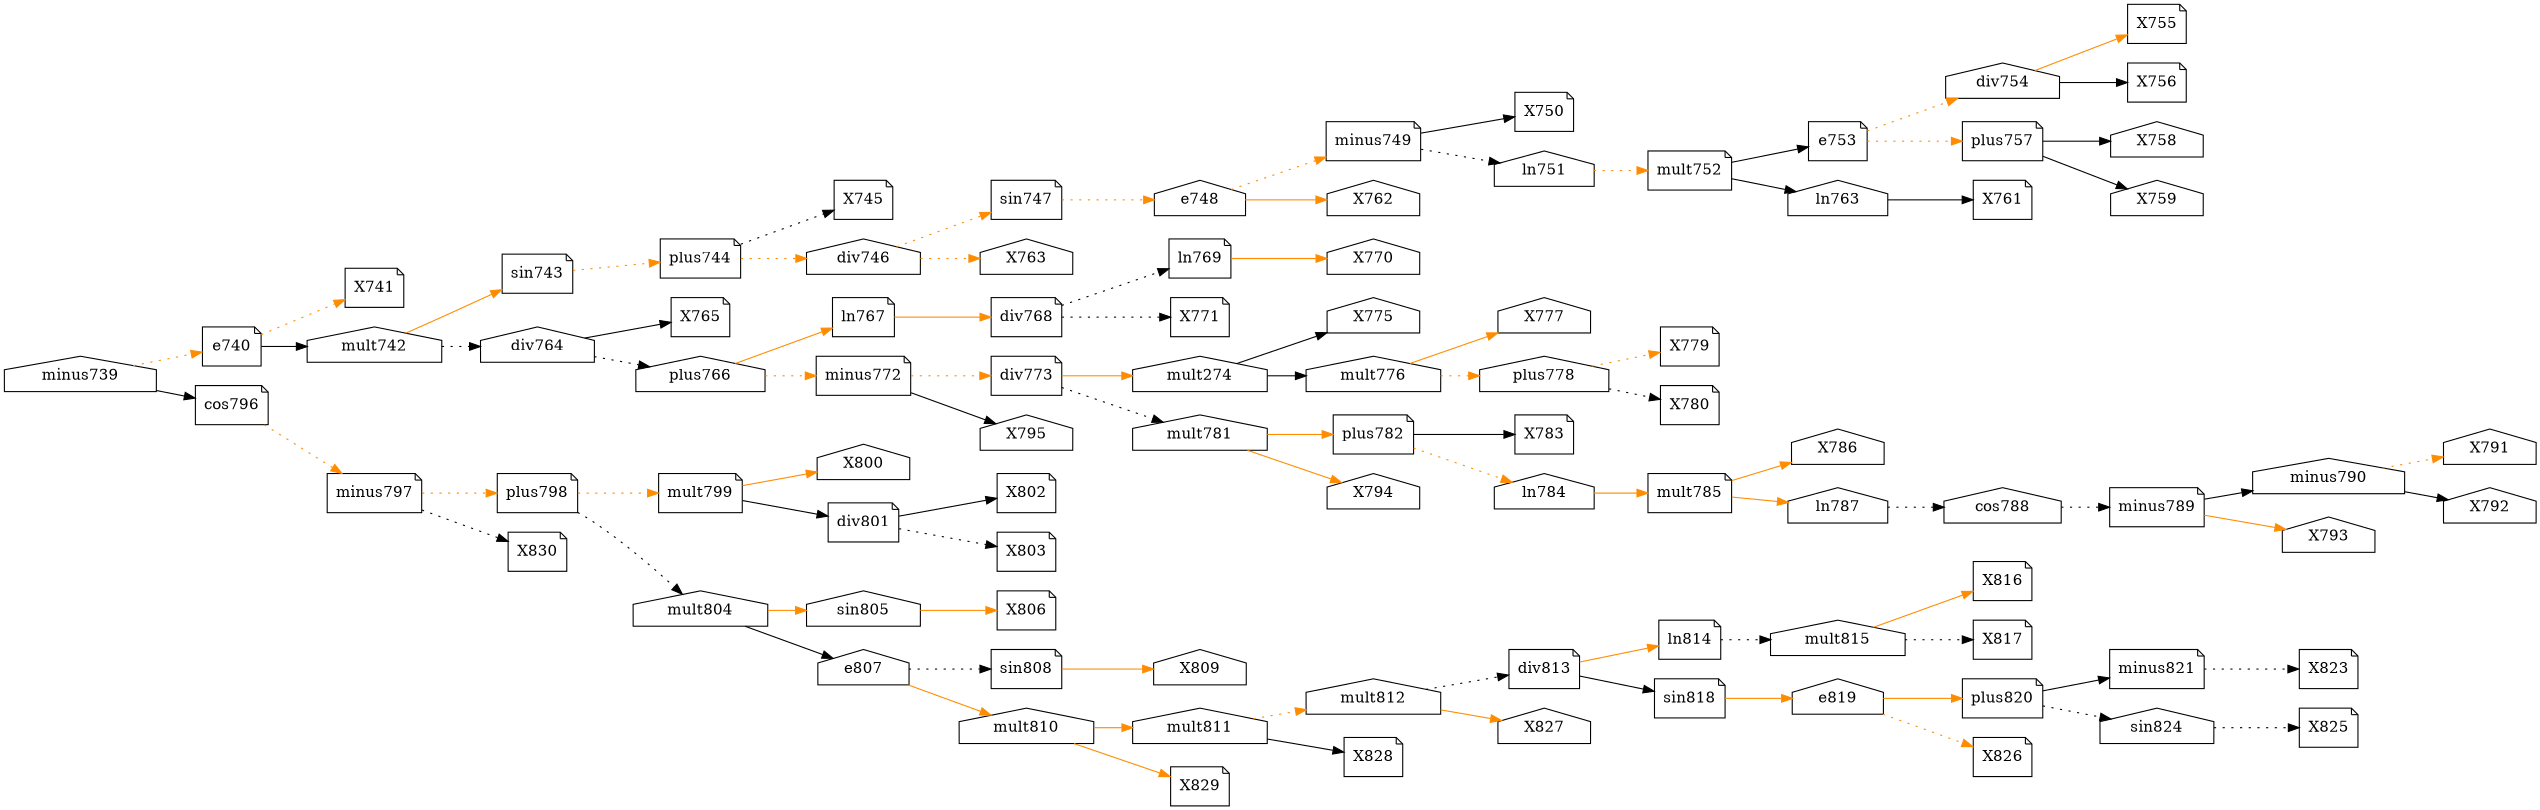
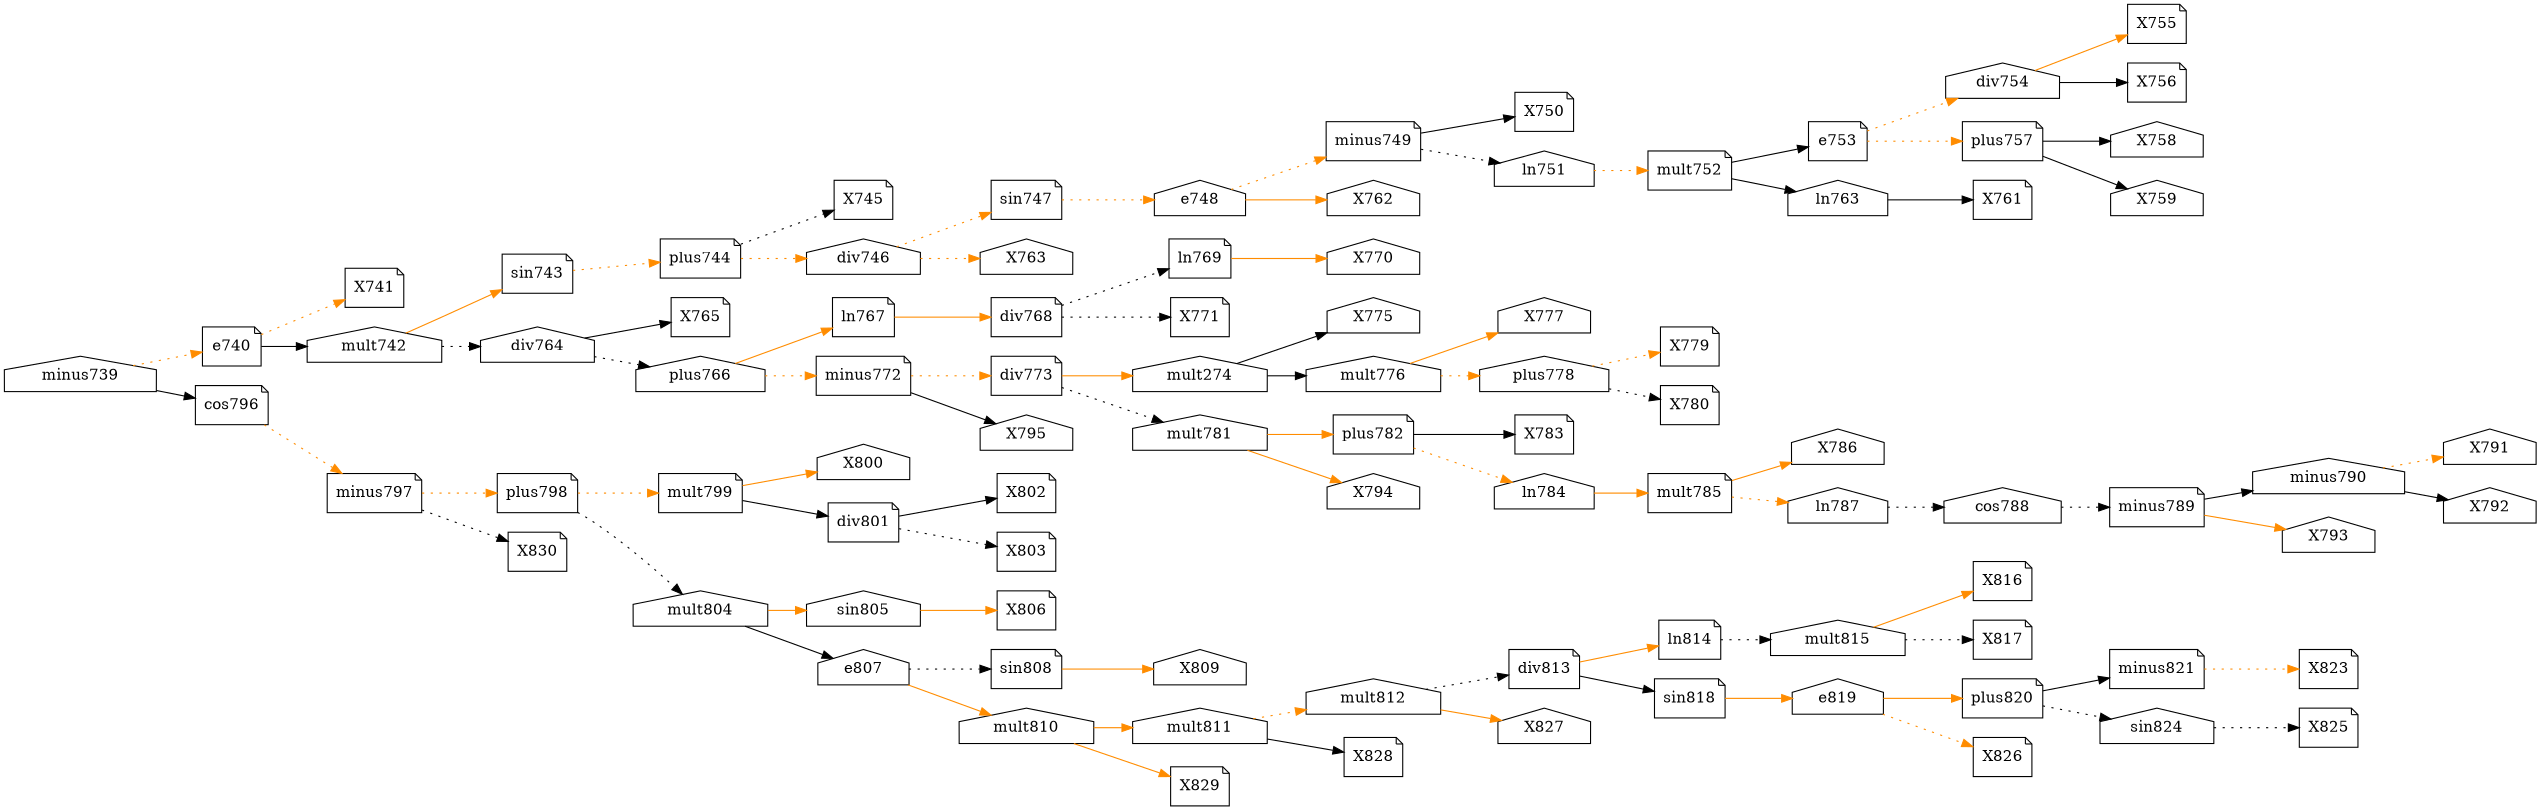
edge "mult785" -> "ln787": style solid -> dotted
edge "minus821" -> "X823": color black -> darkorange
